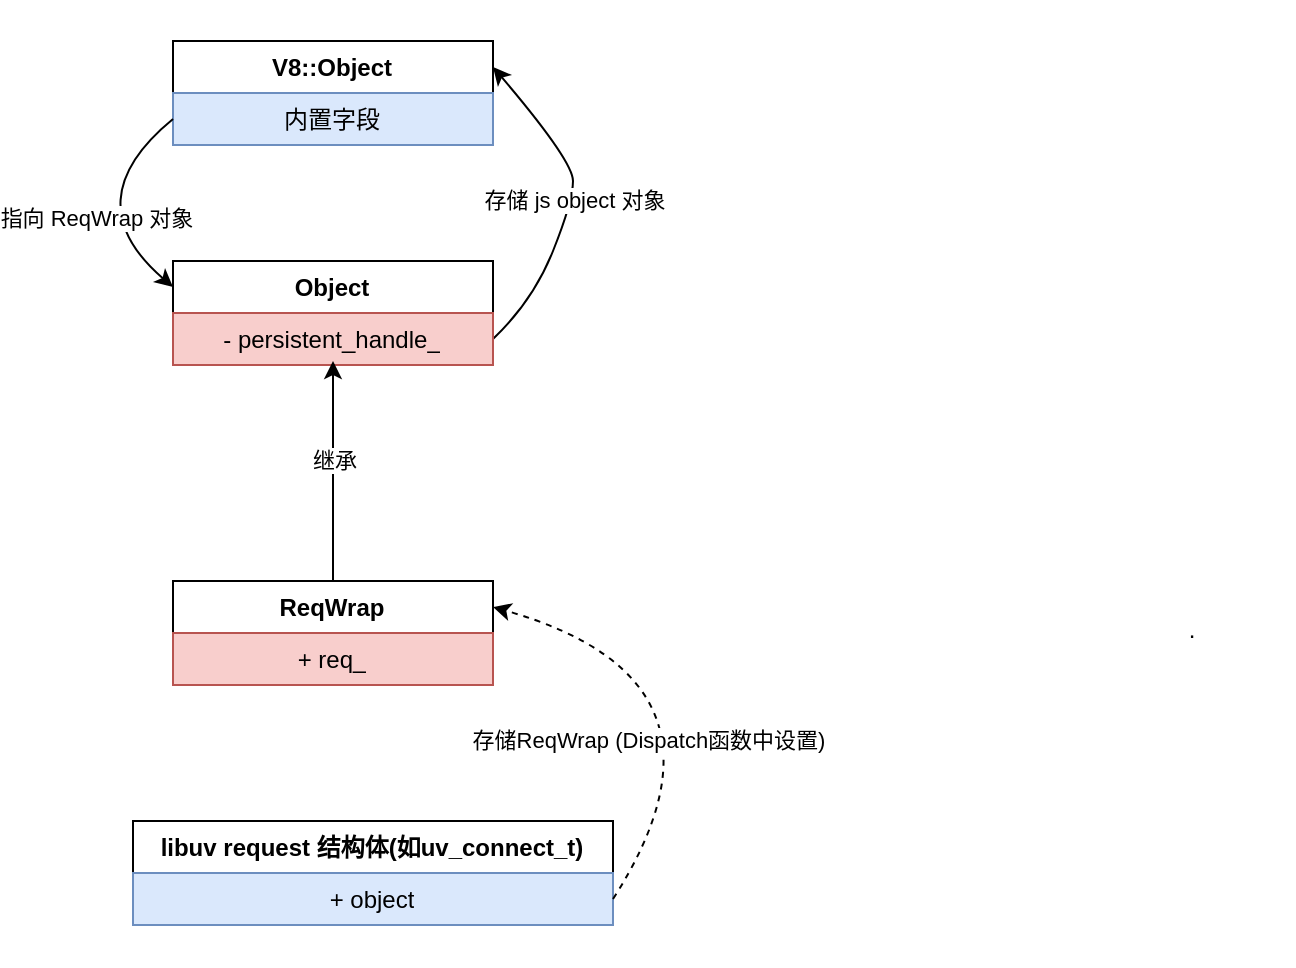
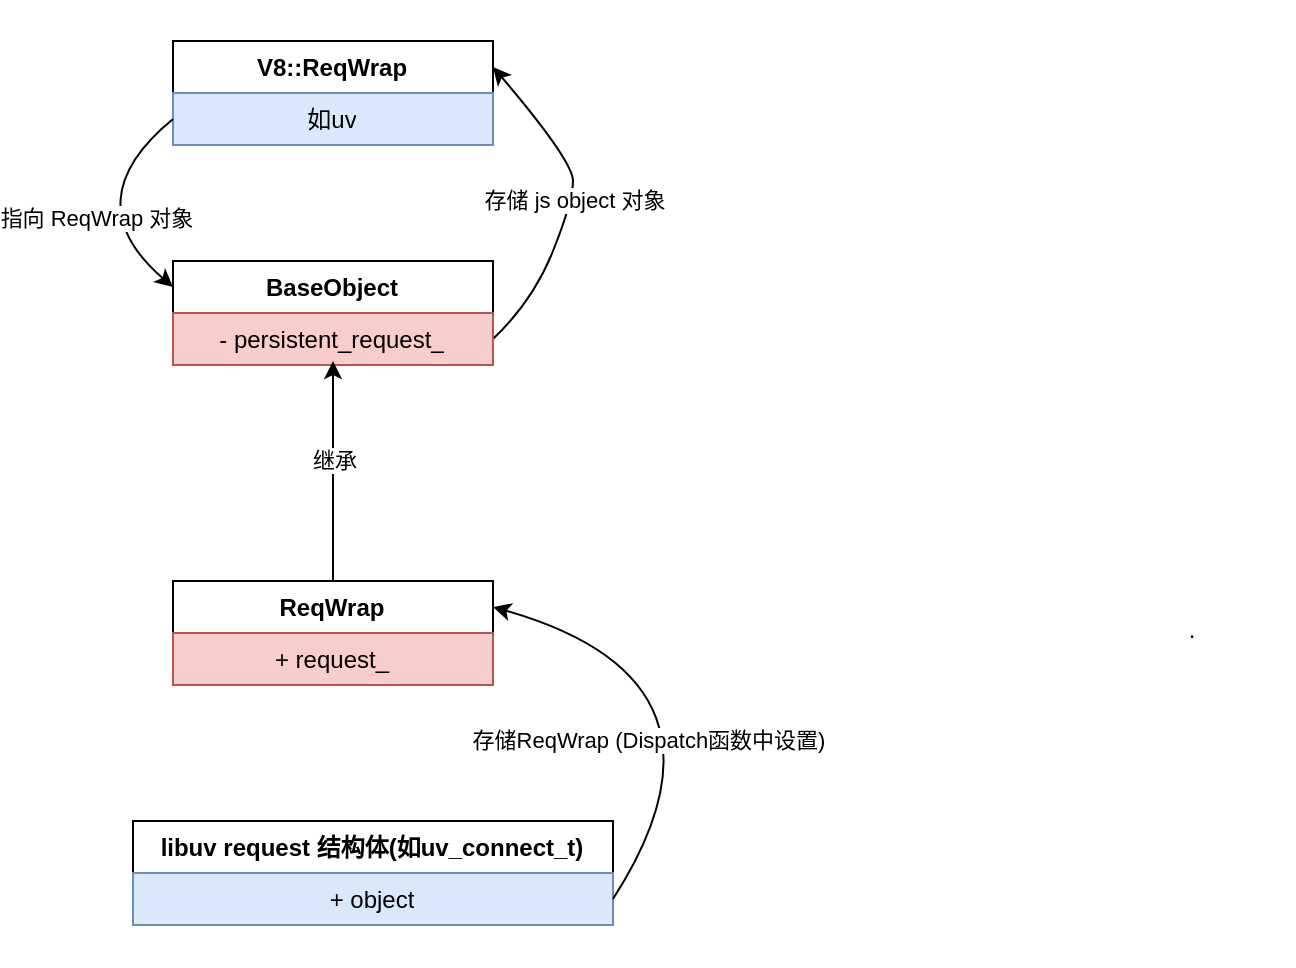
node "V8::Object": label "V8::Object" -> "V8::ReqWrap"
node "内置字段": label "内置字段" -> "如uv"
node "Object": label "Object" -> "BaseObject"
node "- persistent_handle_": label "- persistent_handle_" -> "- persistent_request_"
edge "libuv request 结构体(如uv_connect_t)" -> "ReqWrap": style dashed -> solid
node "+ req_": label "+ req_" -> "+ request_"
